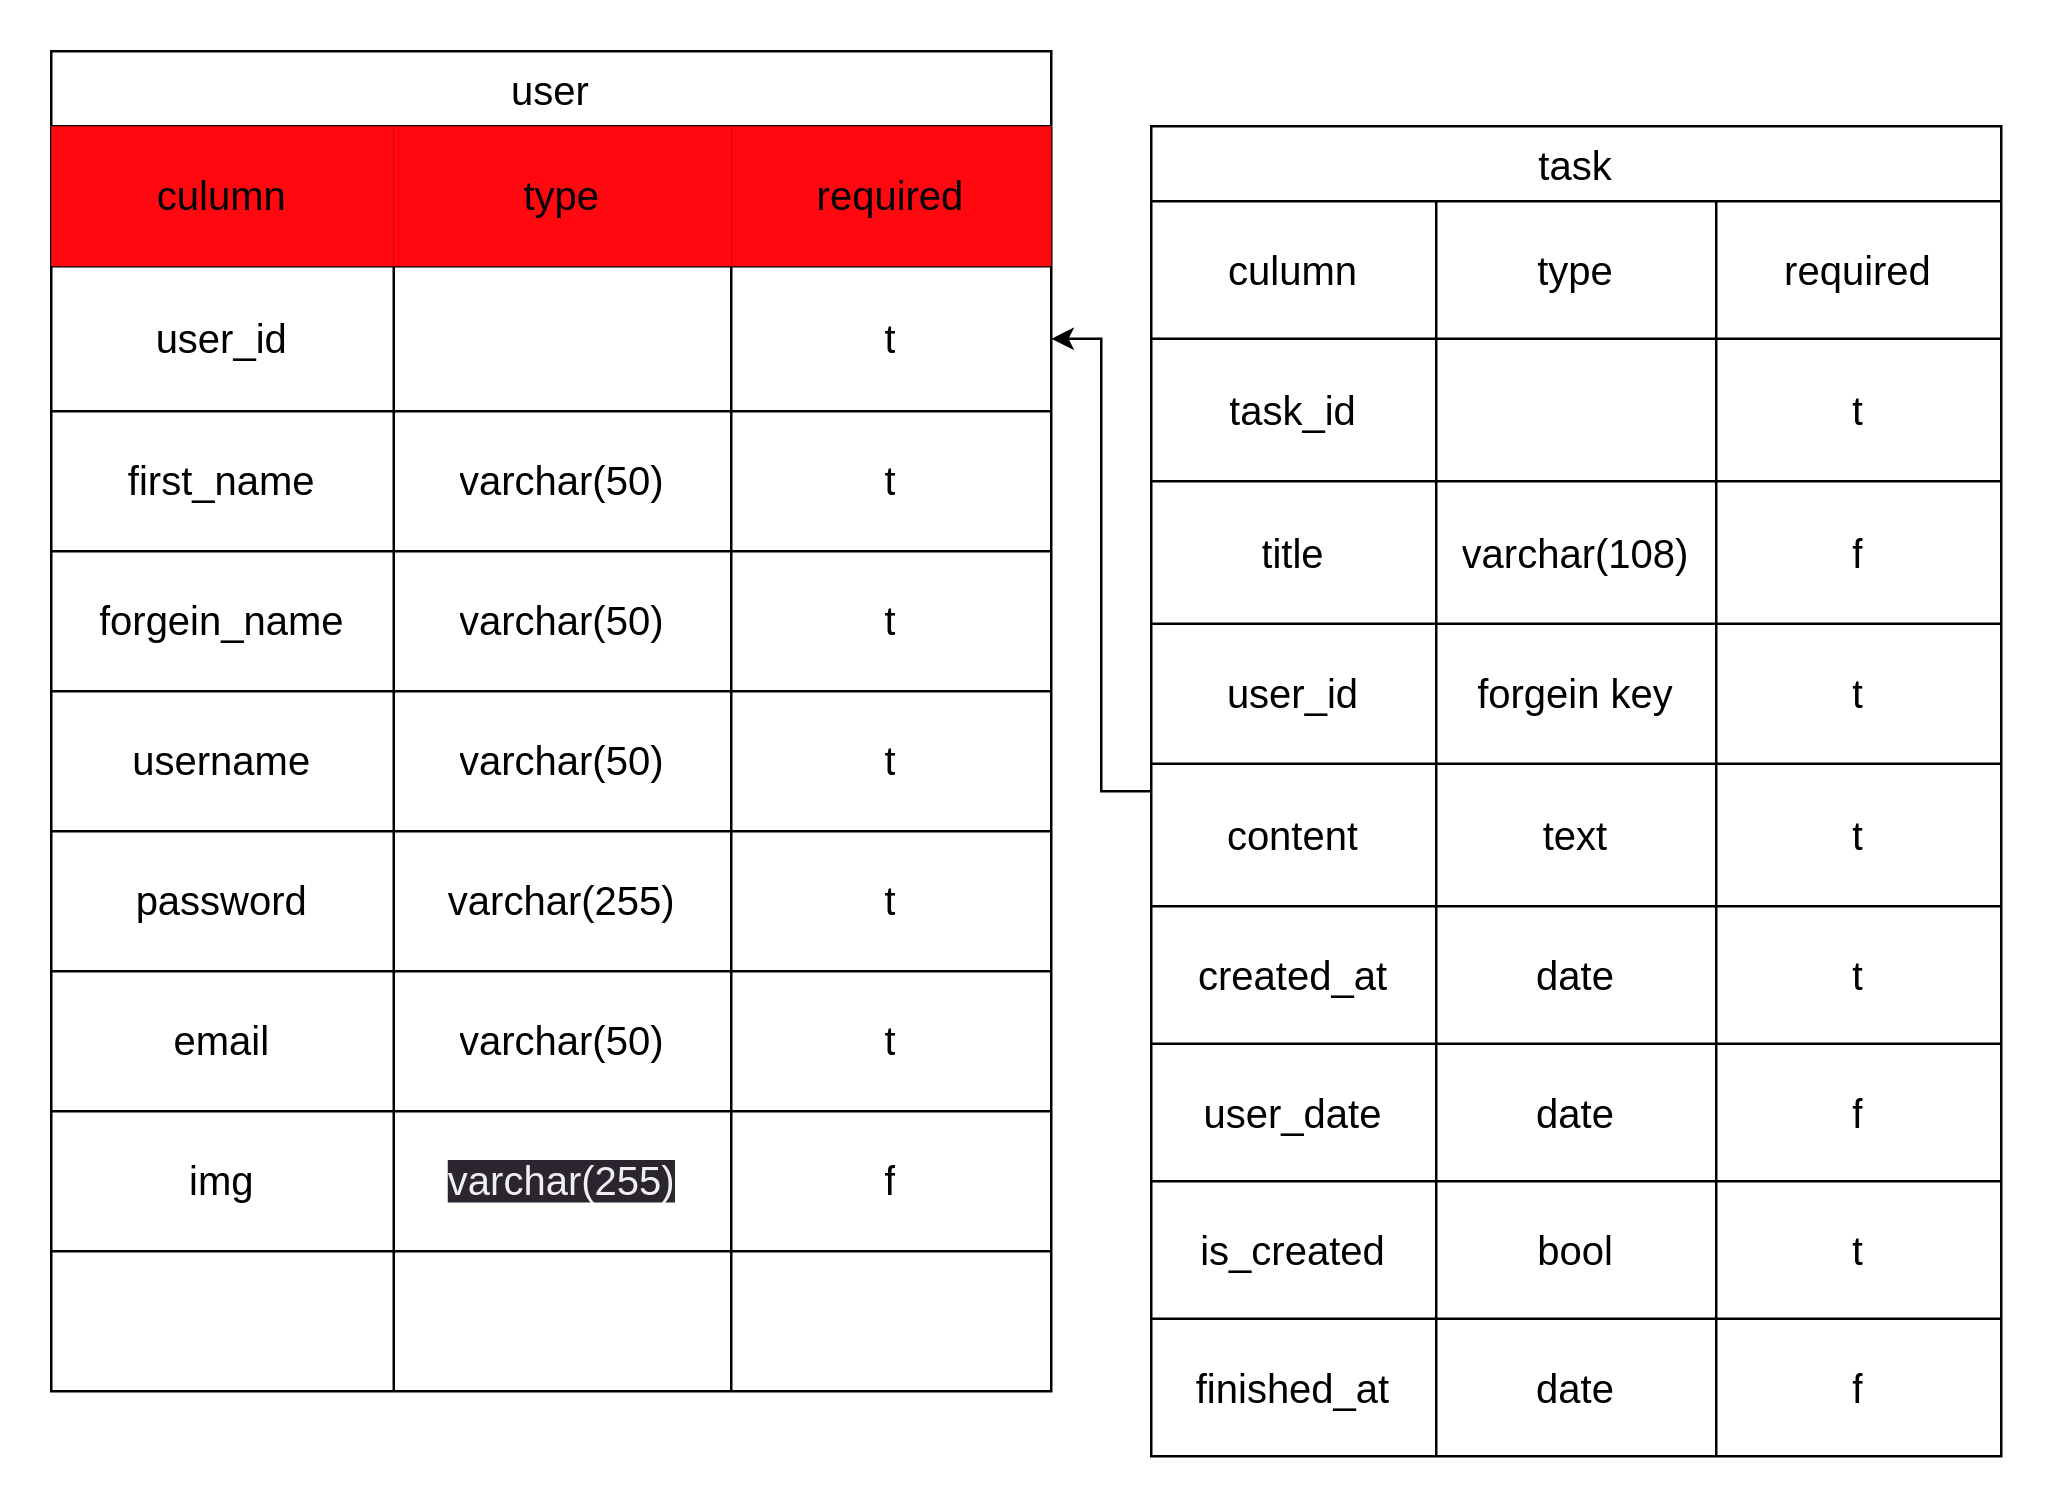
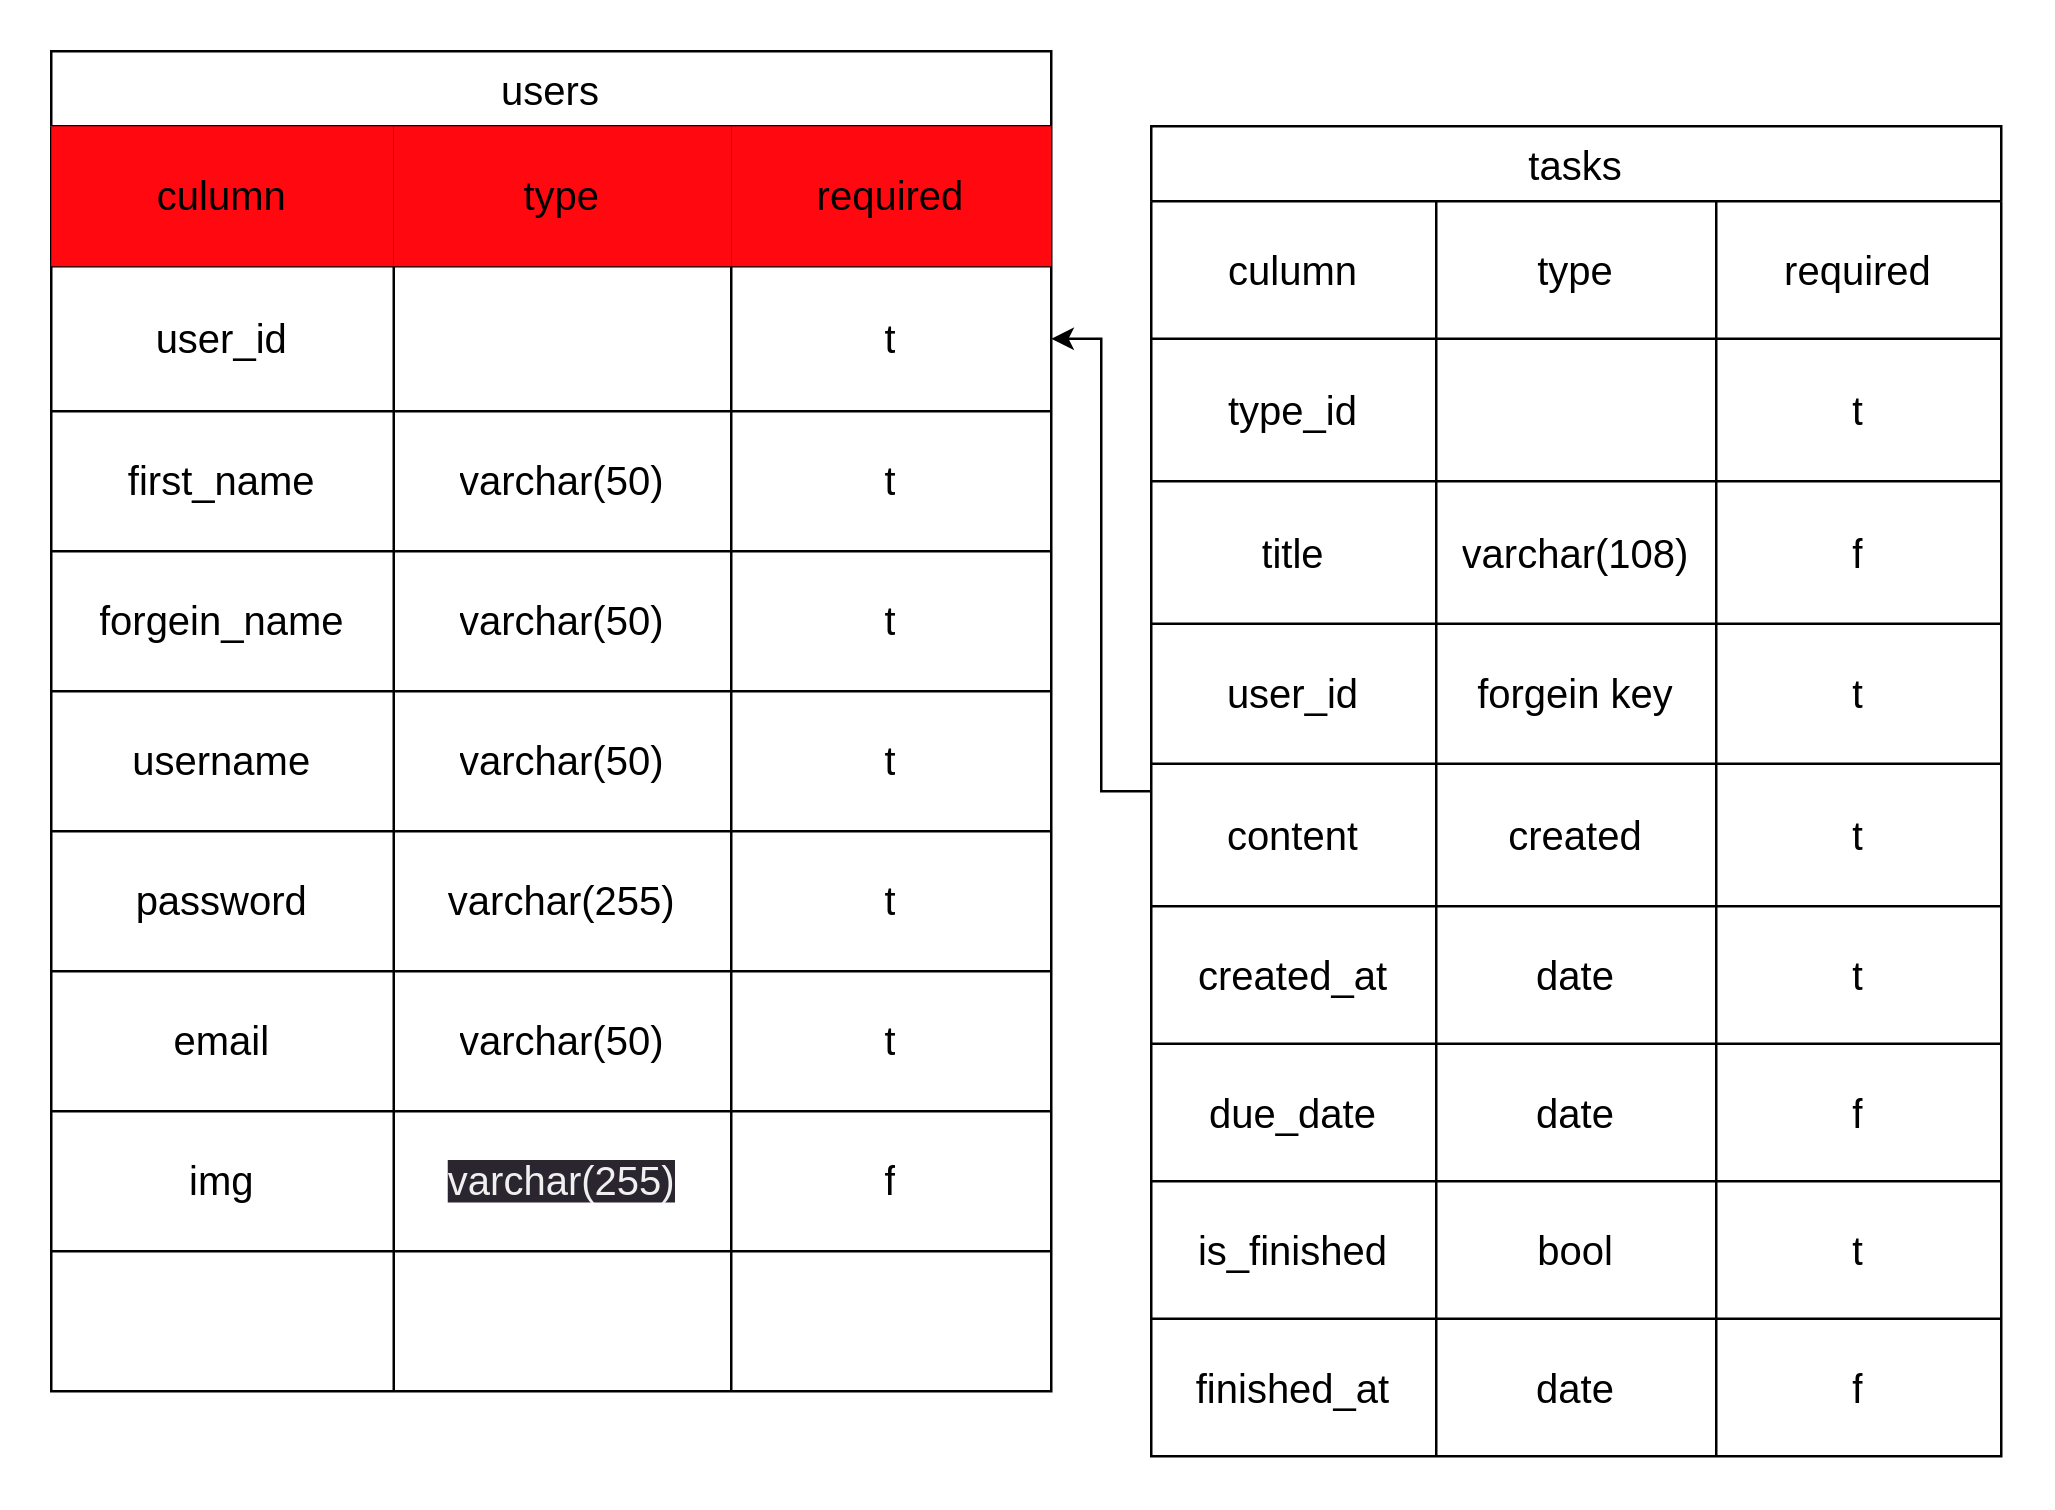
node "user": label "user" -> "users"
node "task": label "task" -> "tasks"
node "task_id": label "task_id" -> "type_id"
node "text": label "text" -> "created"
node "user_date": label "user_date" -> "due_date"
node "is_created": label "is_created" -> "is_finished"
